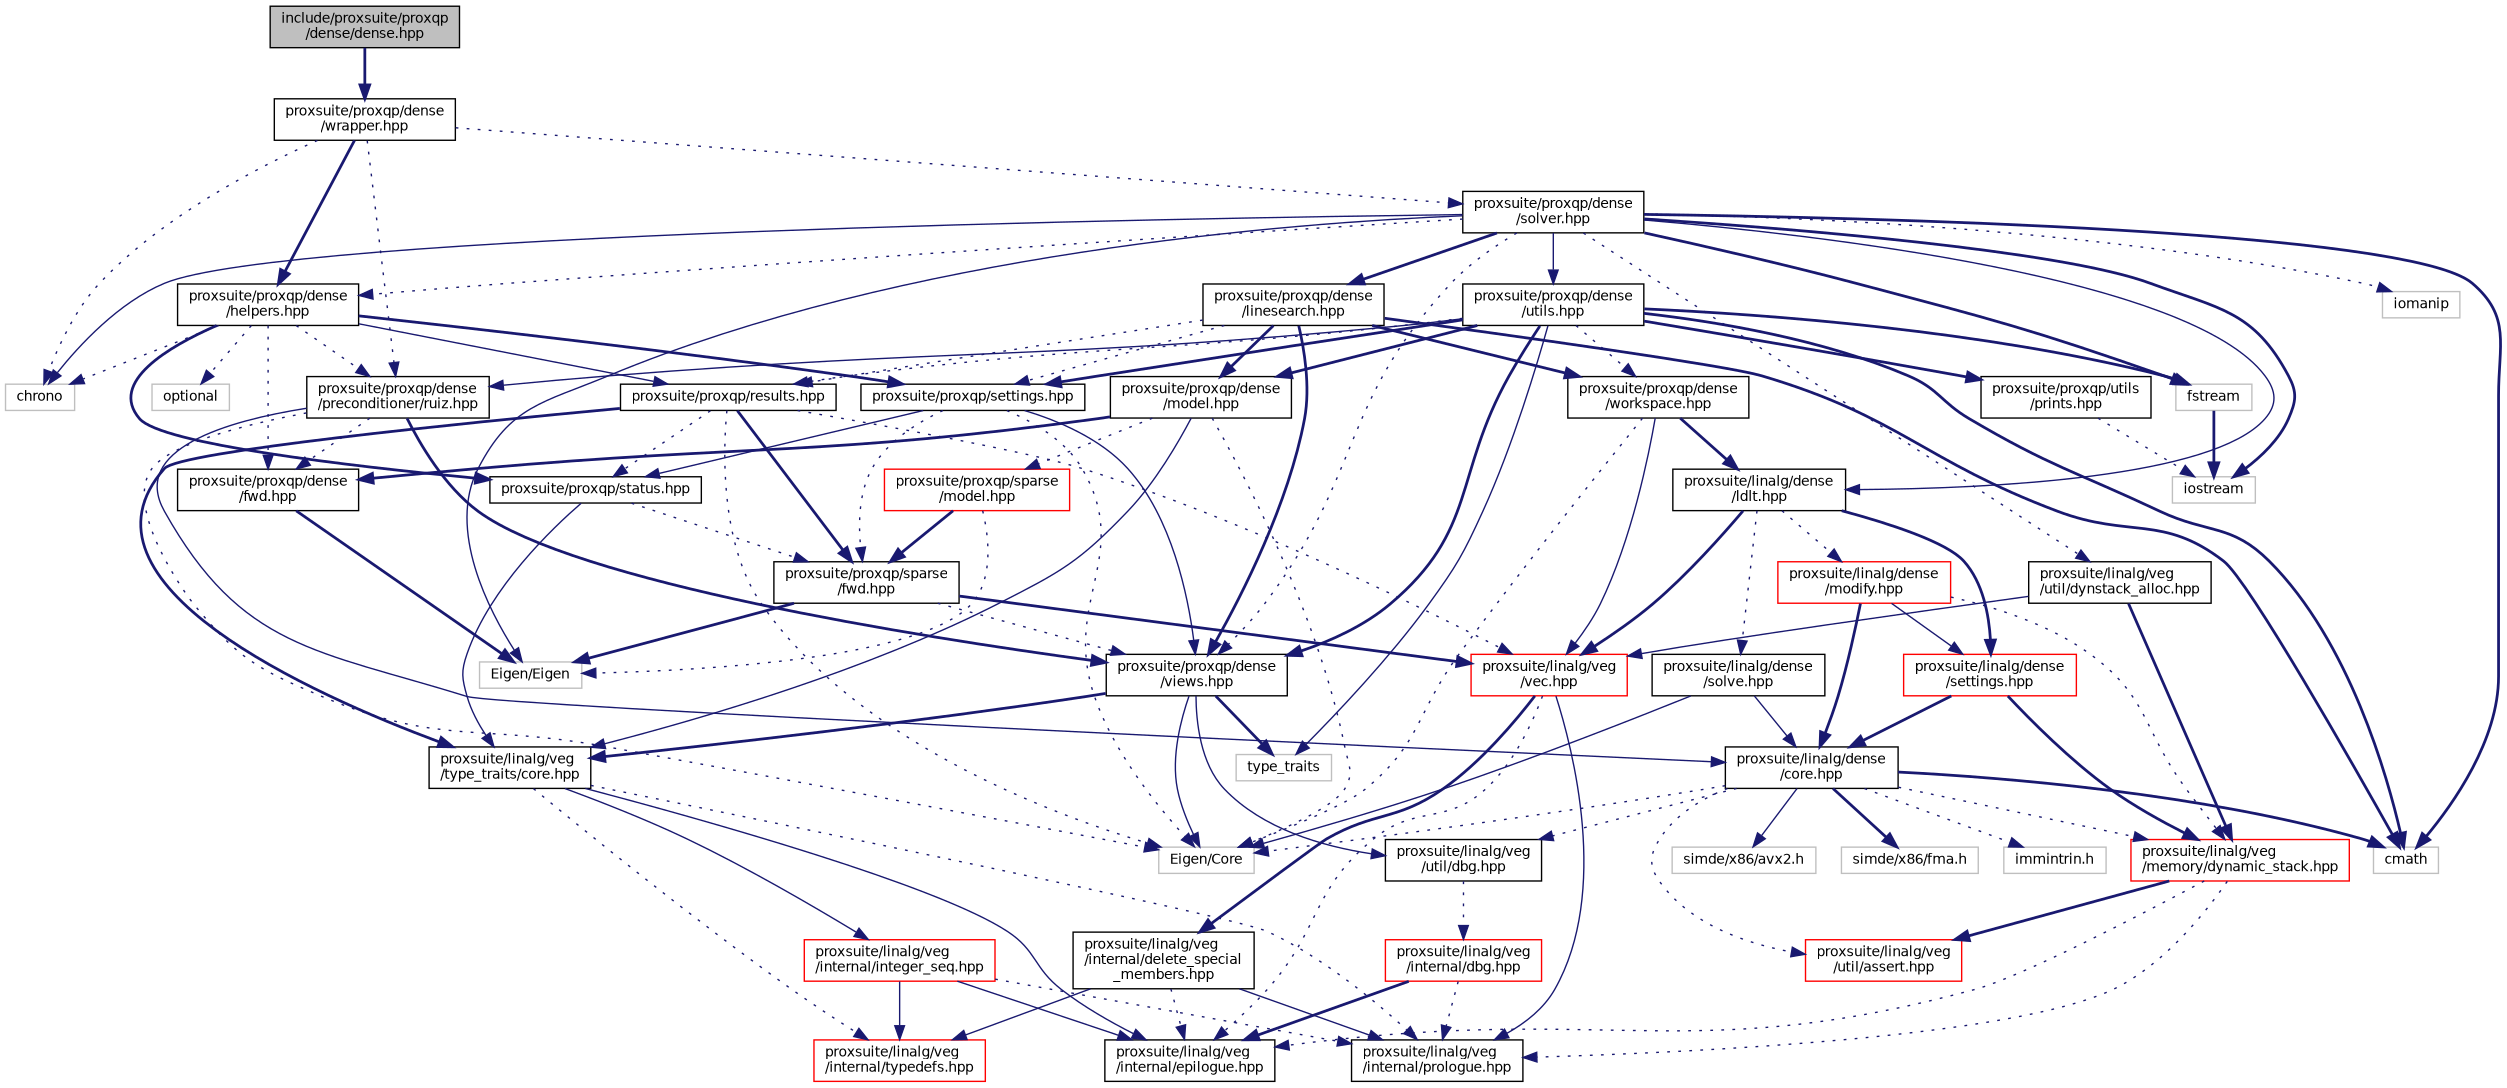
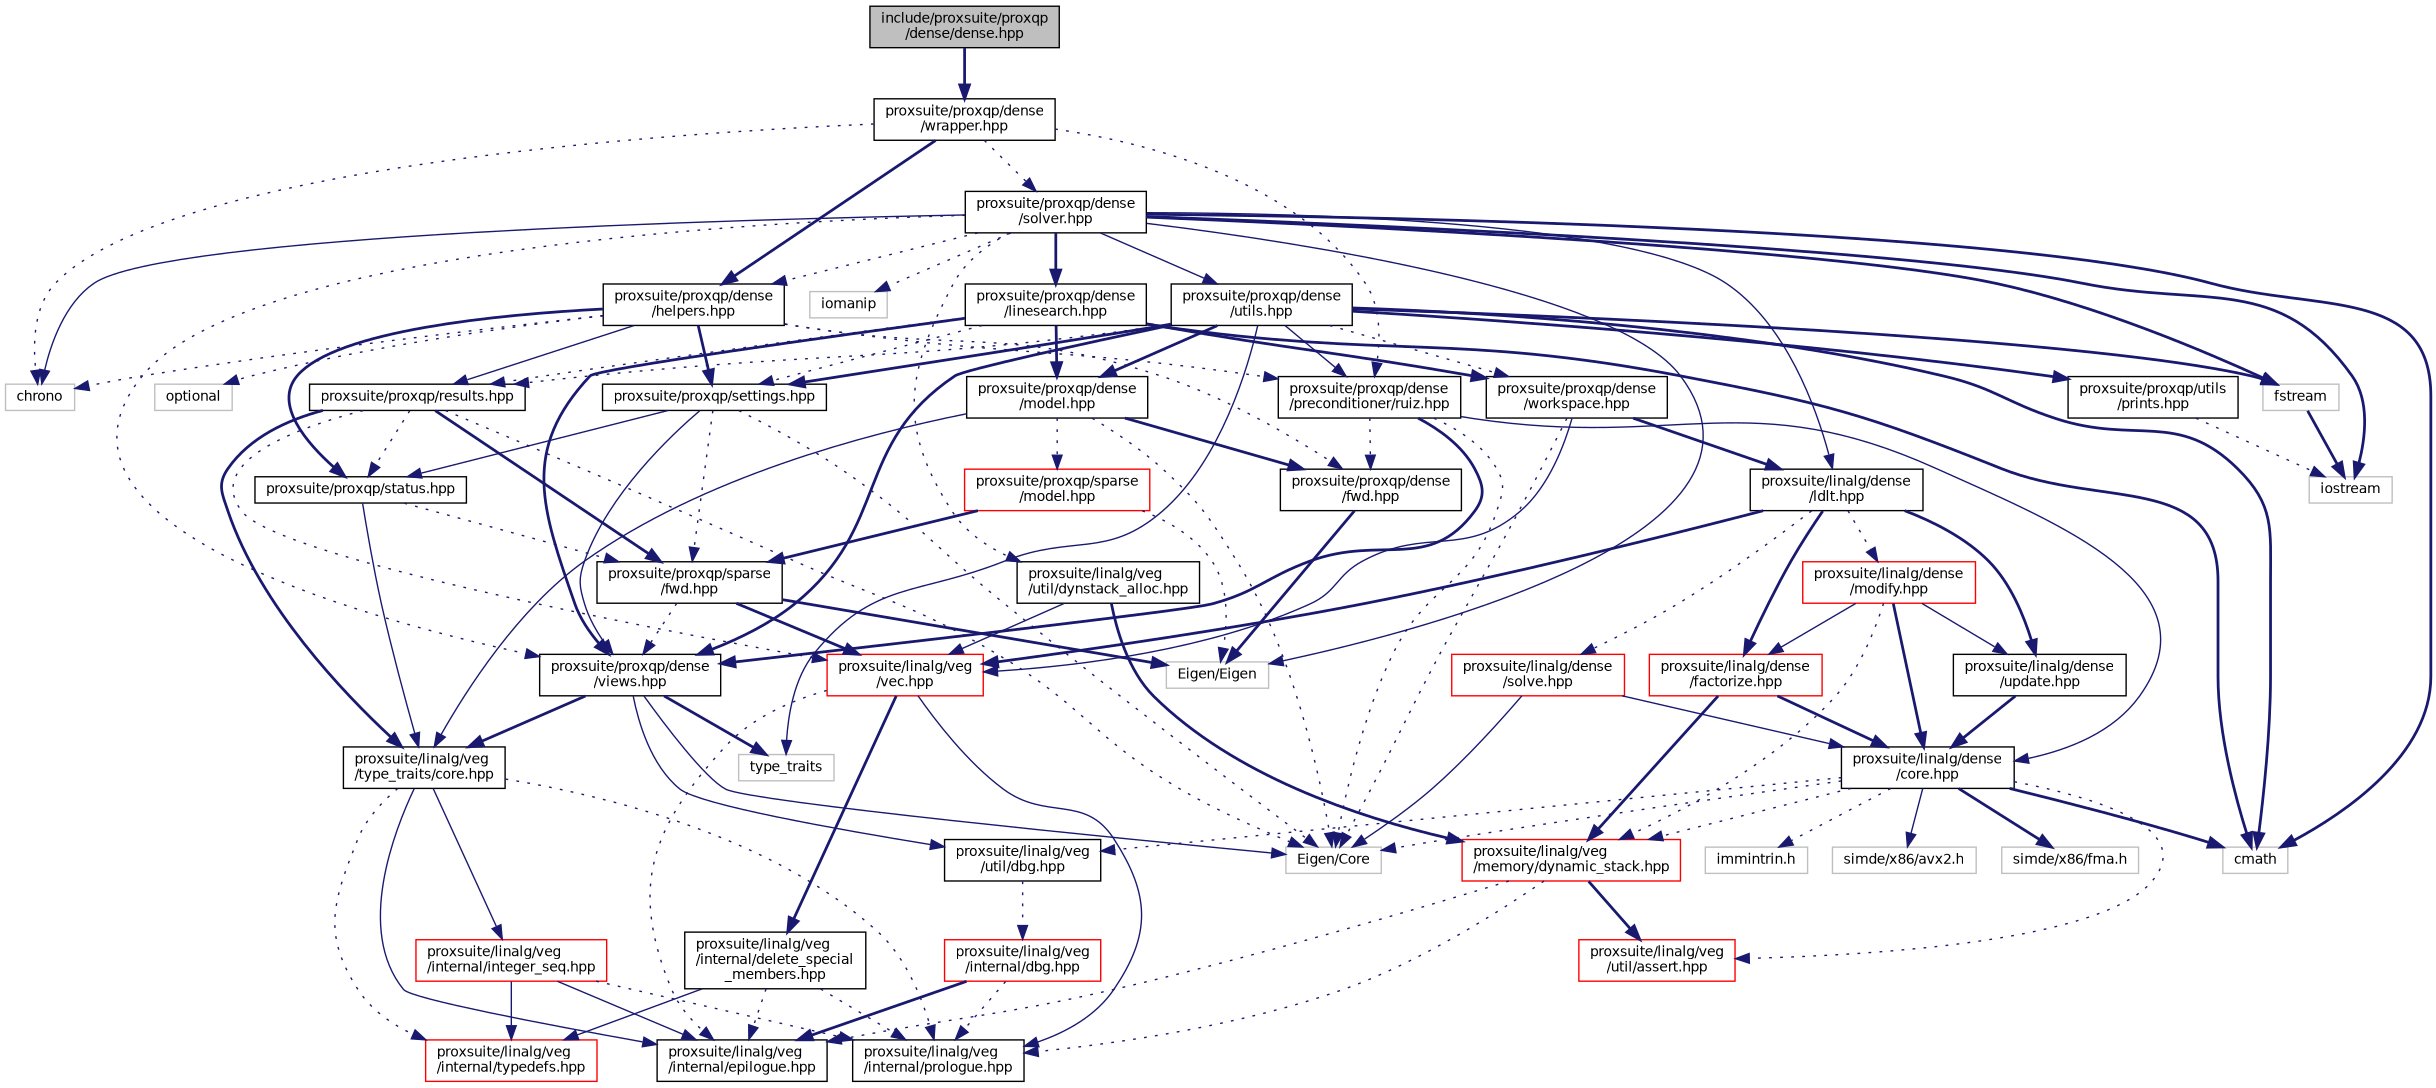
node "proxsuite/linalg/dense /solve.hpp": color black -> red
node "proxsuite/linalg/dense /settings.hpp": label "proxsuite/linalg/dense /settings.hpp" -> "proxsuite/linalg/dense /factorize.hpp"
node "proxsuite/linalg/dense /update.hpp": added
edge "proxsuite/linalg/veg /internal/delete_special _members.hpp" -> "proxsuite/linalg/veg /internal/prologue.hpp": style solid -> dotted
